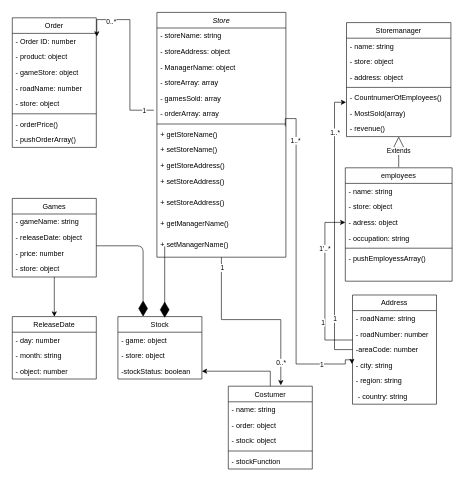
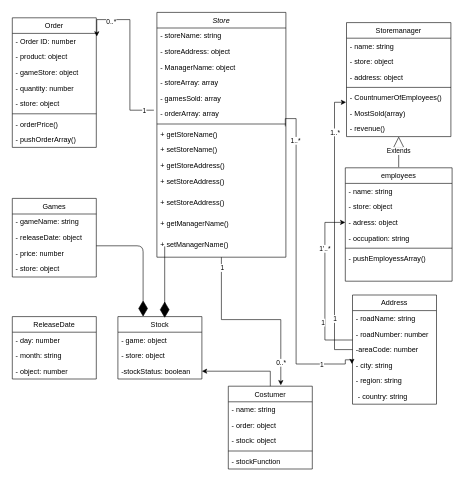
node "- roadName: number": label "- roadName: number" -> "- quantity: number"
edge "Games" -> "ReleaseDate": removed
